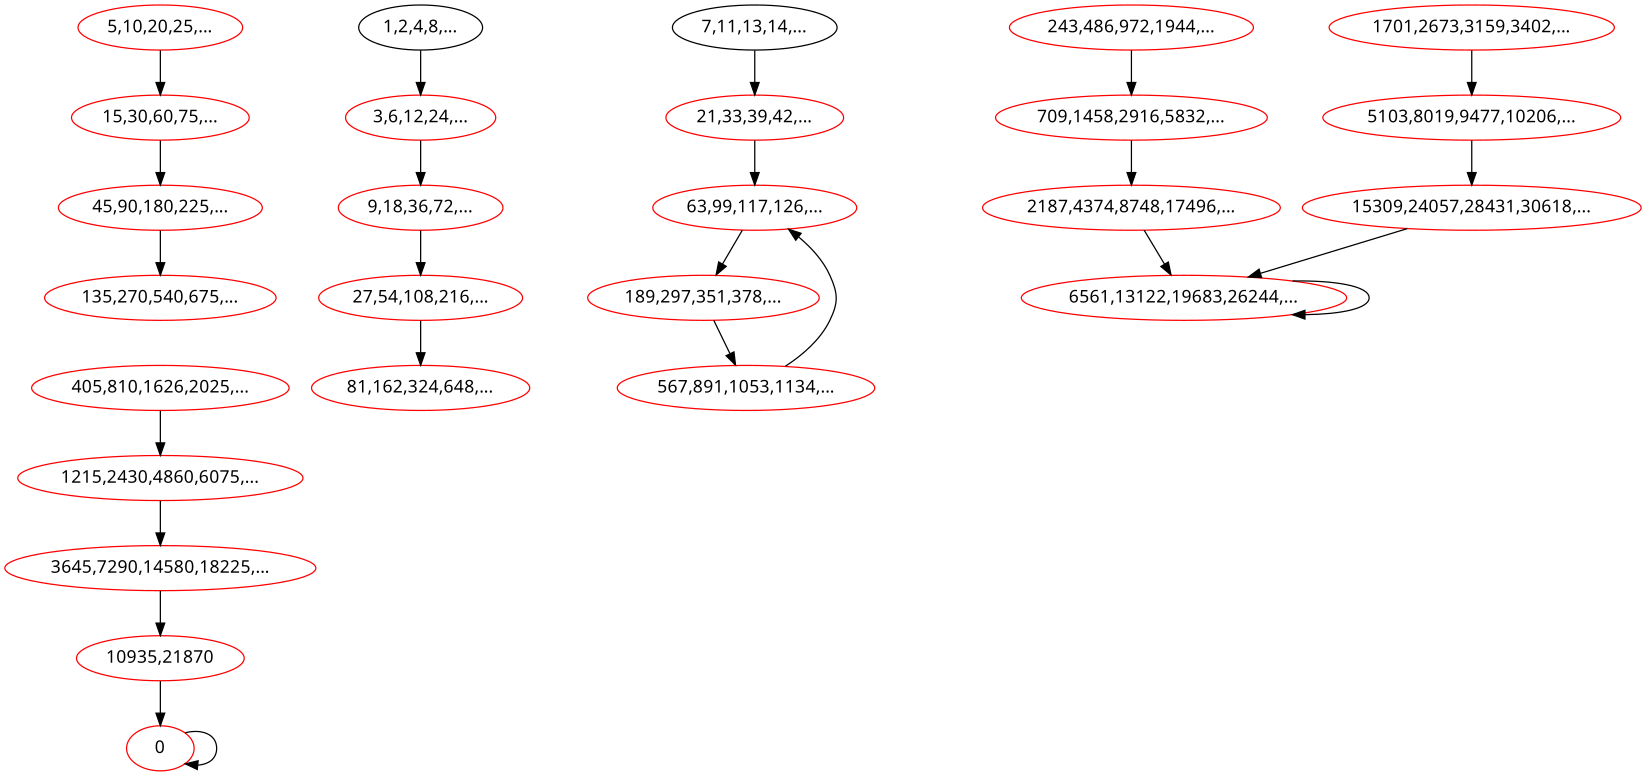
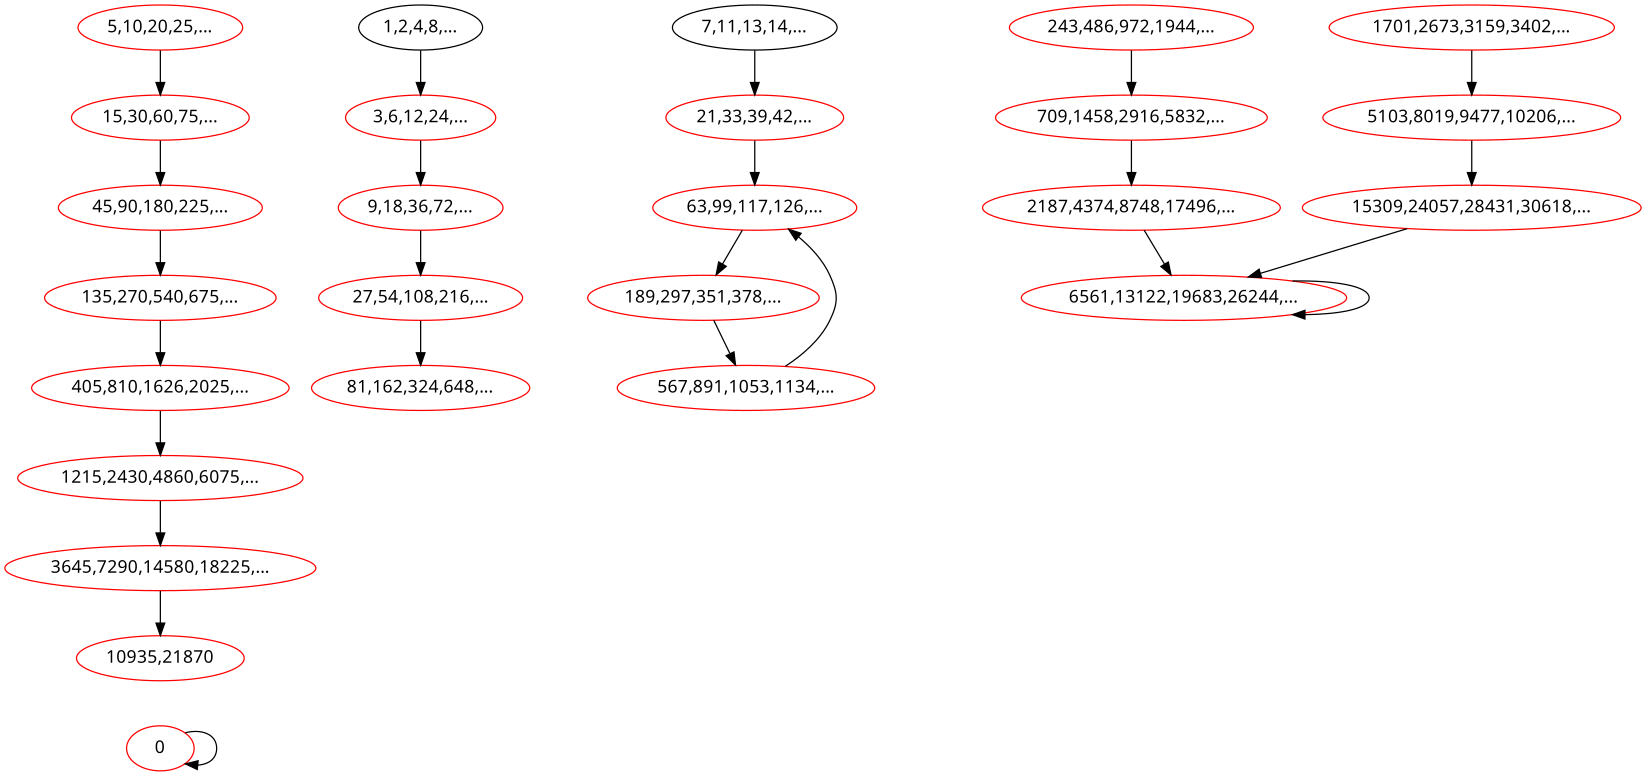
edge "135,270,540,675,..." -> "405,810,1626,2025,...": added
edge "10935,21870" -> "0": removed
